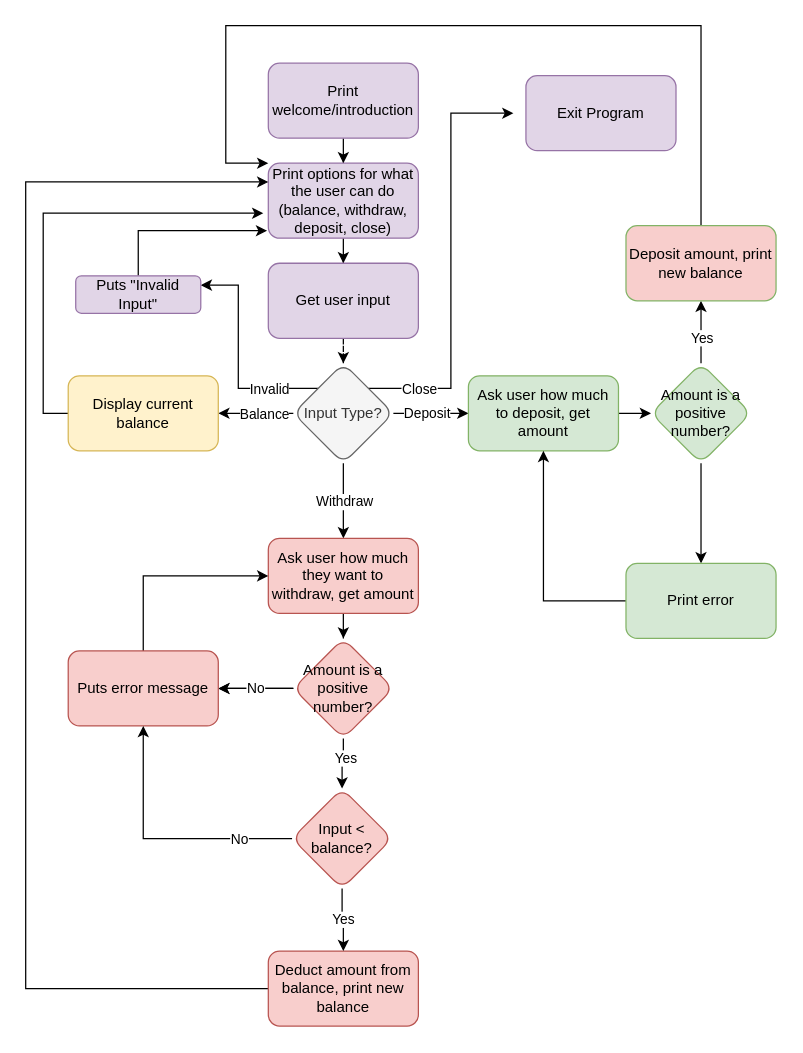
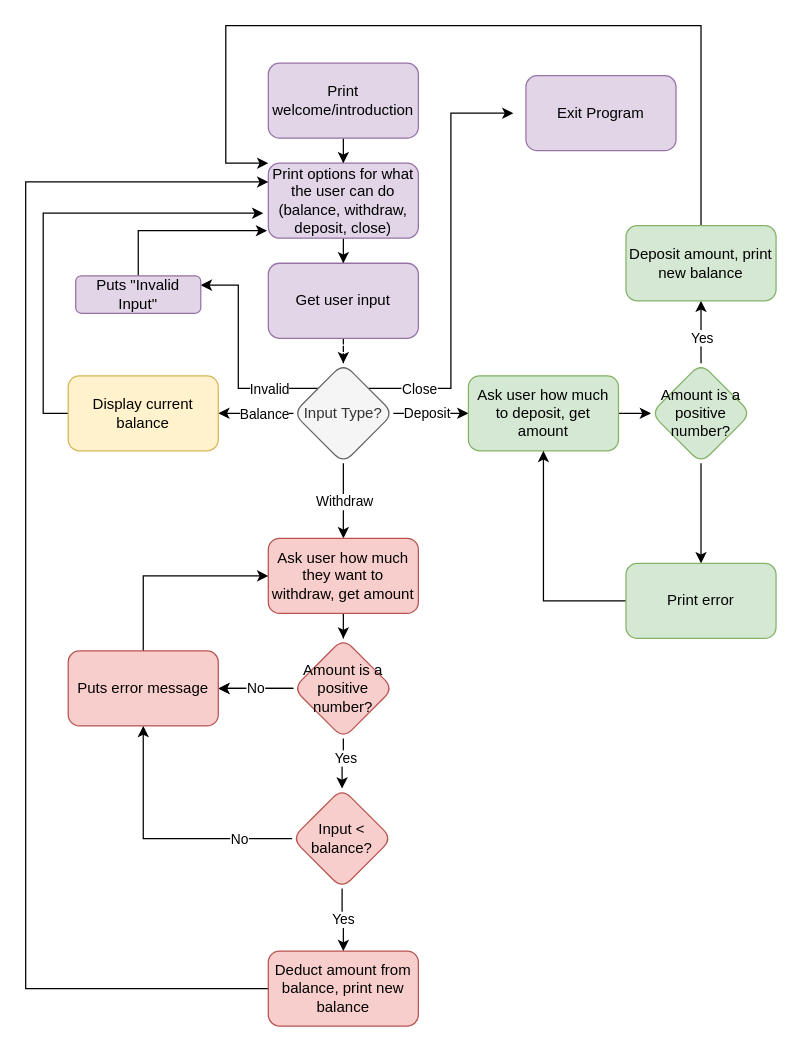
node "Deposit amount, print new balance": fillcolor #f8cecc -> #d5e8d4
